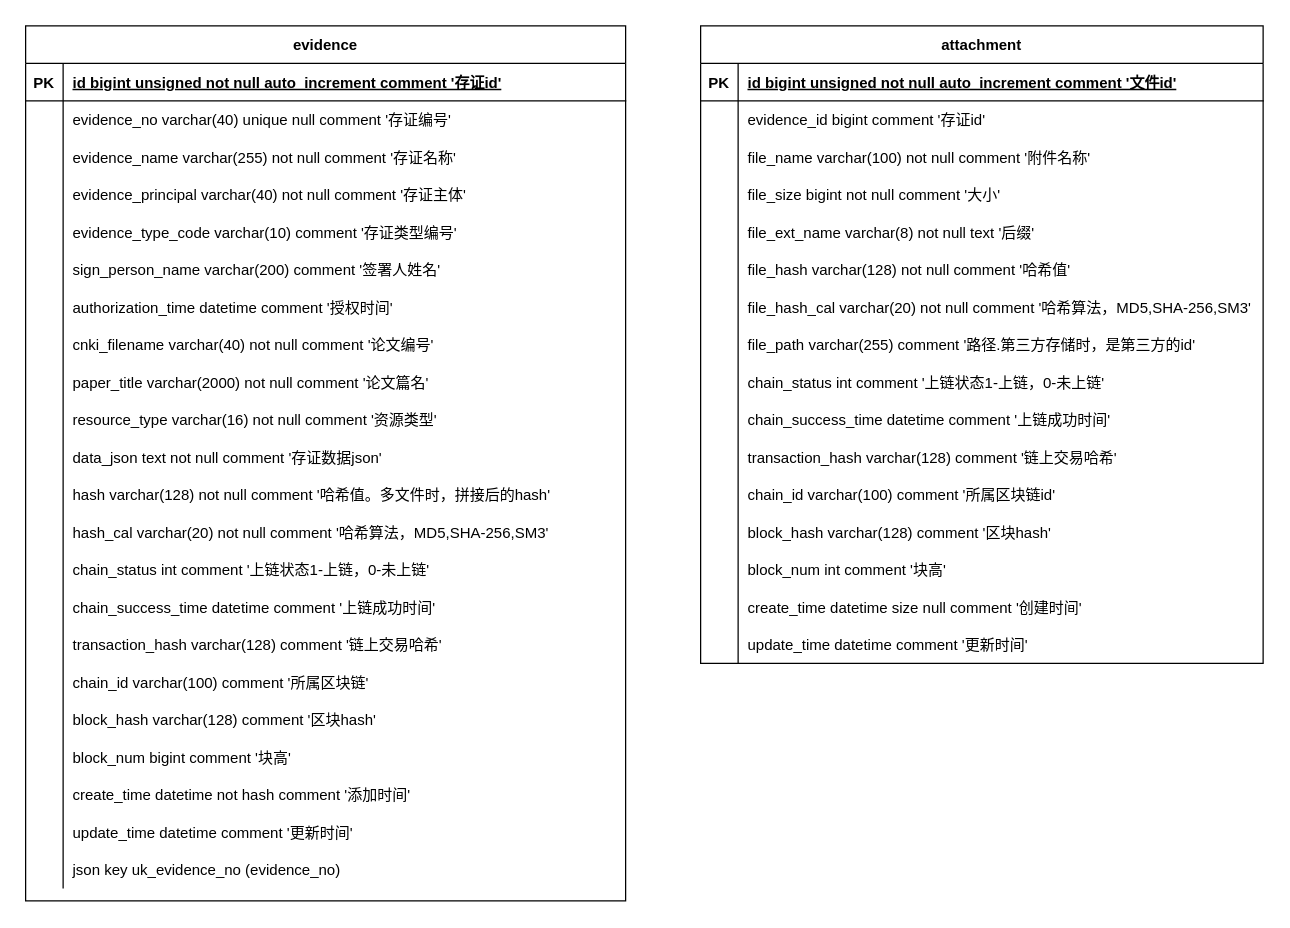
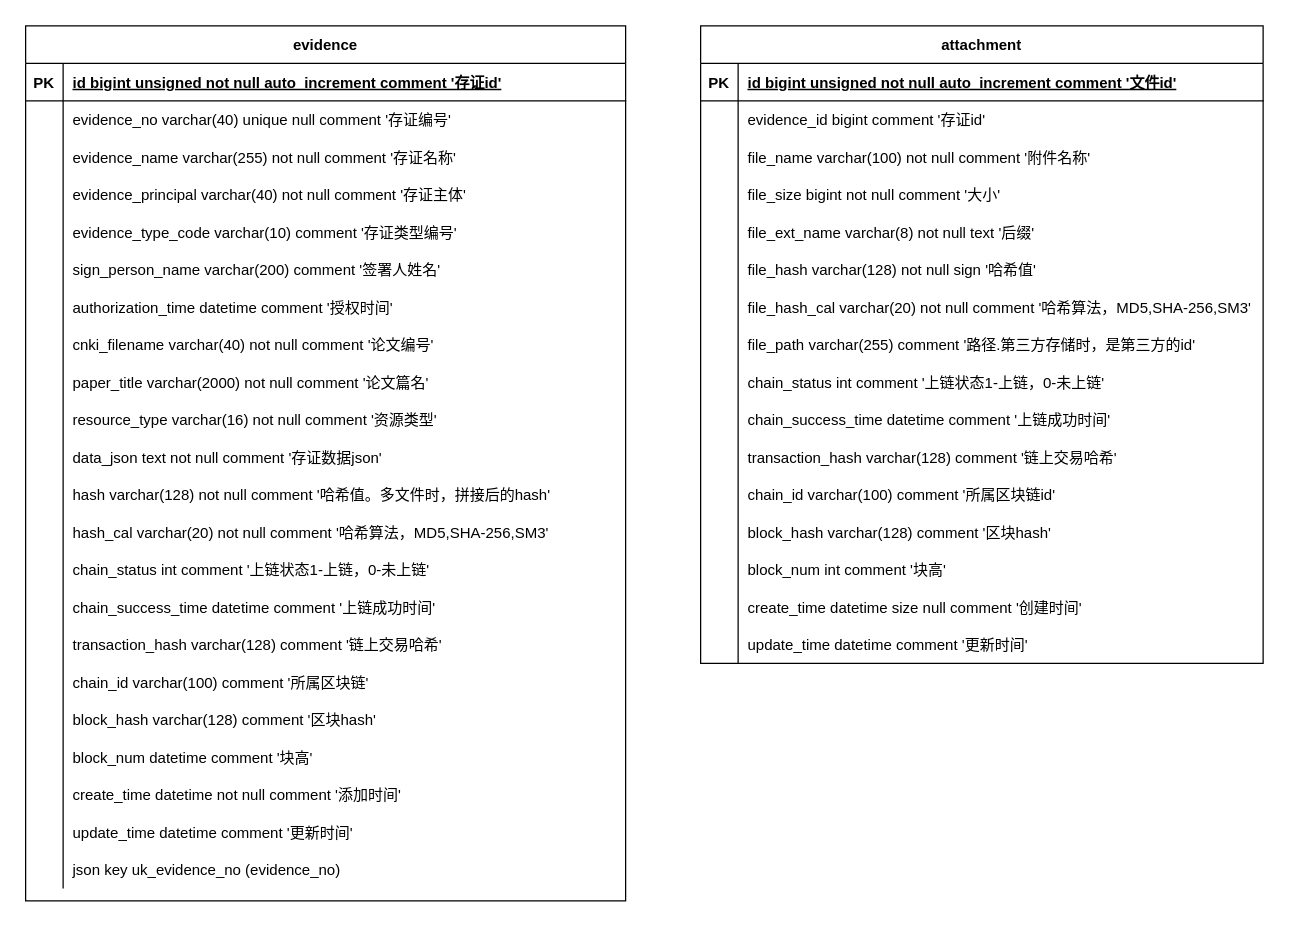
node "file_hash varchar(128) not null comment '哈希值'": label "file_hash varchar(128) not null comment '哈希值'" -> "file_hash varchar(128) not null sign '哈希值'"
node "block_num bigint comment '块高'": label "block_num bigint comment '块高'" -> "block_num datetime comment '块高'"
node "create_time datetime not hash comment '添加时间'": label "create_time datetime not hash comment '添加时间'" -> "create_time datetime not null comment '添加时间'"
